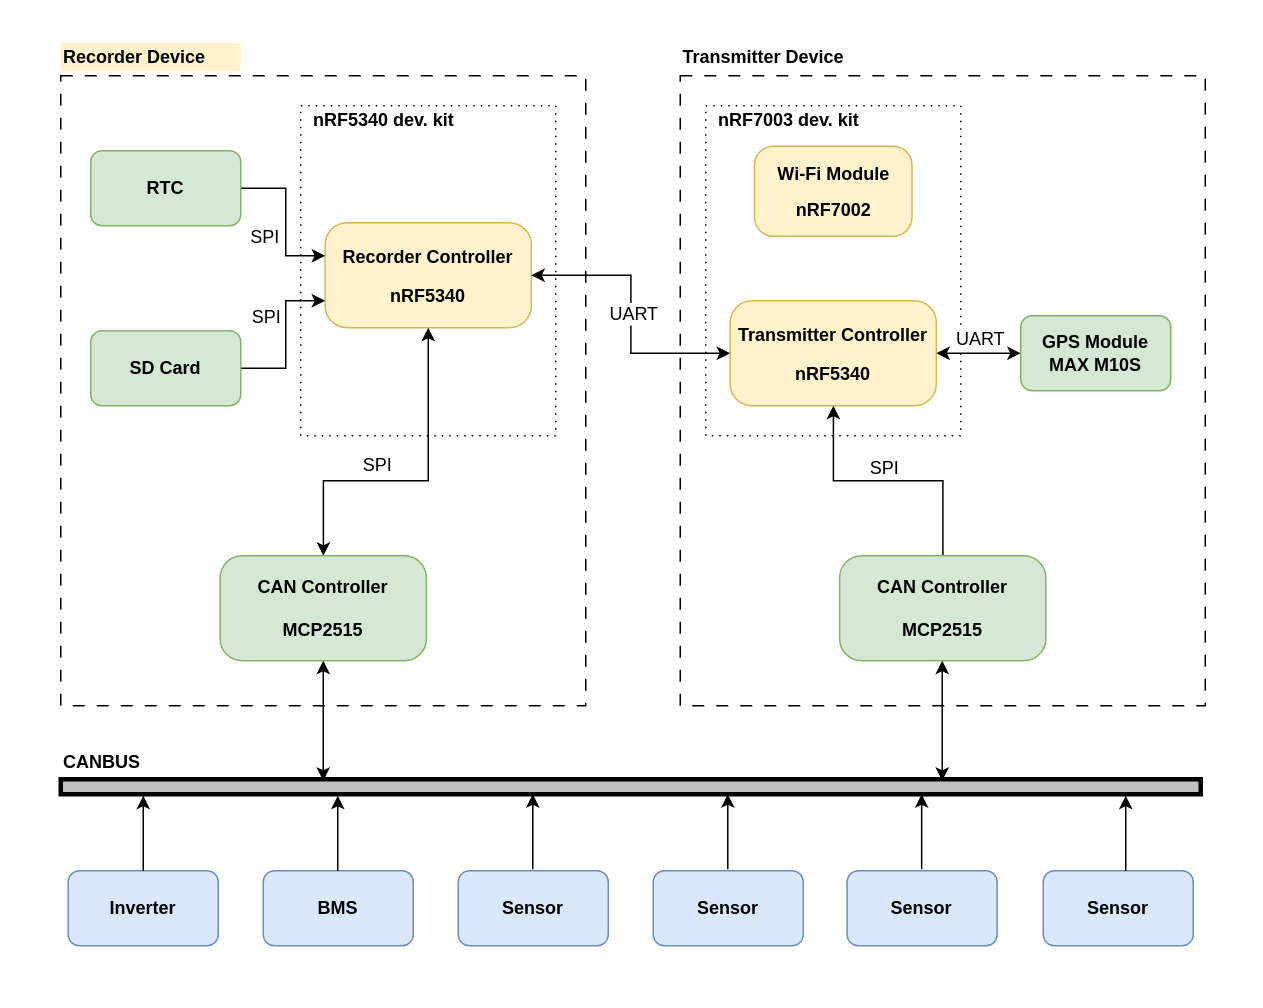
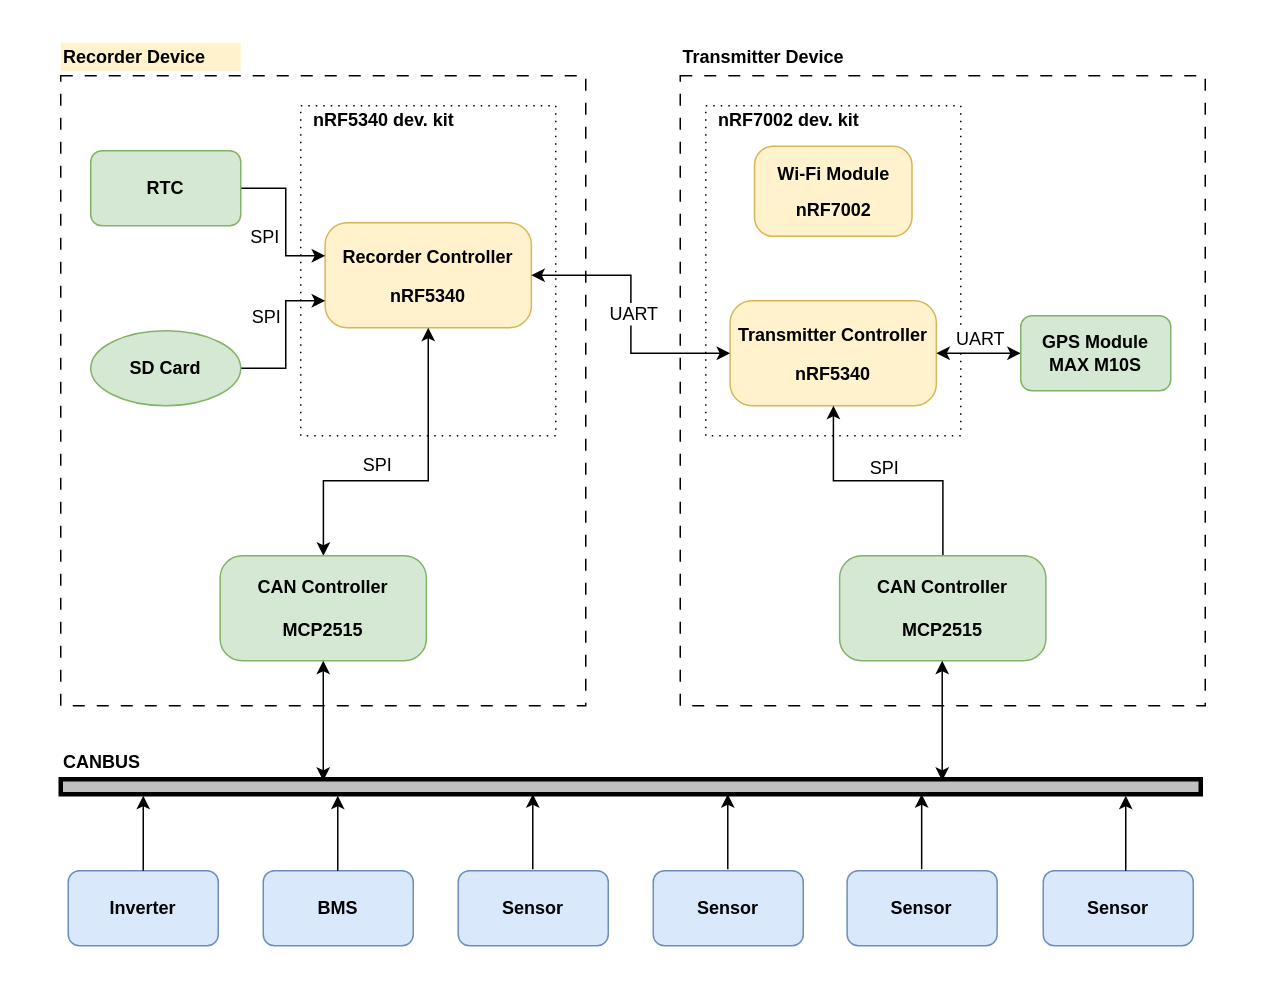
node "nRF7003 dev. kit": label "nRF7003 dev. kit" -> "nRF7002 dev. kit"
node "SD Card": shape rounded rectangle -> ellipse
